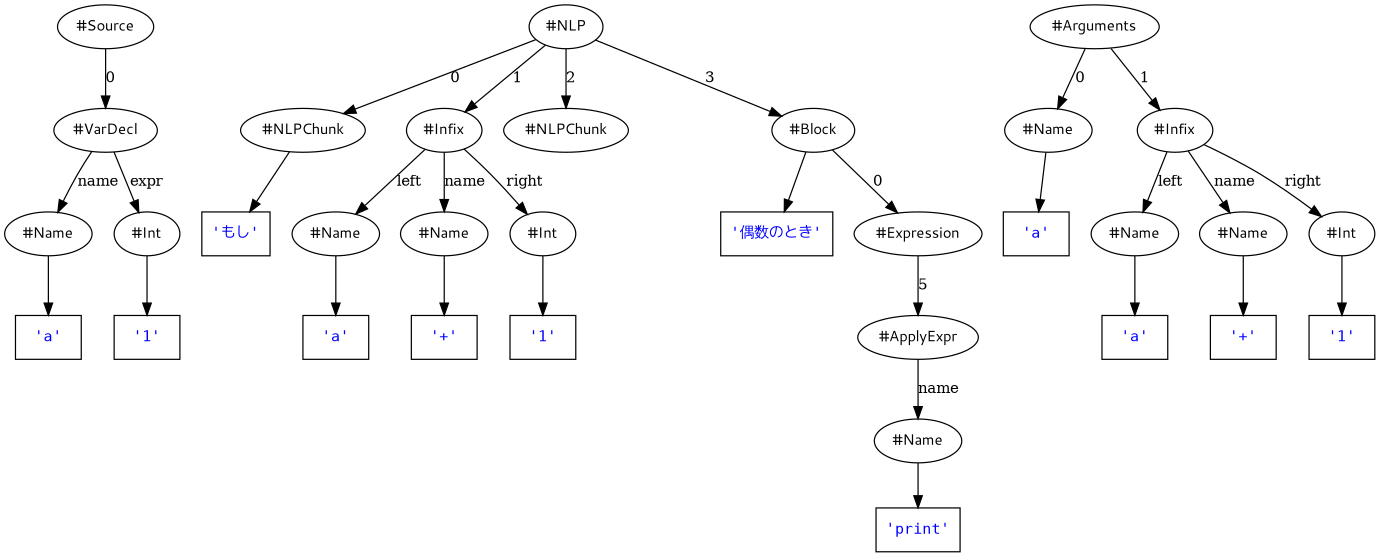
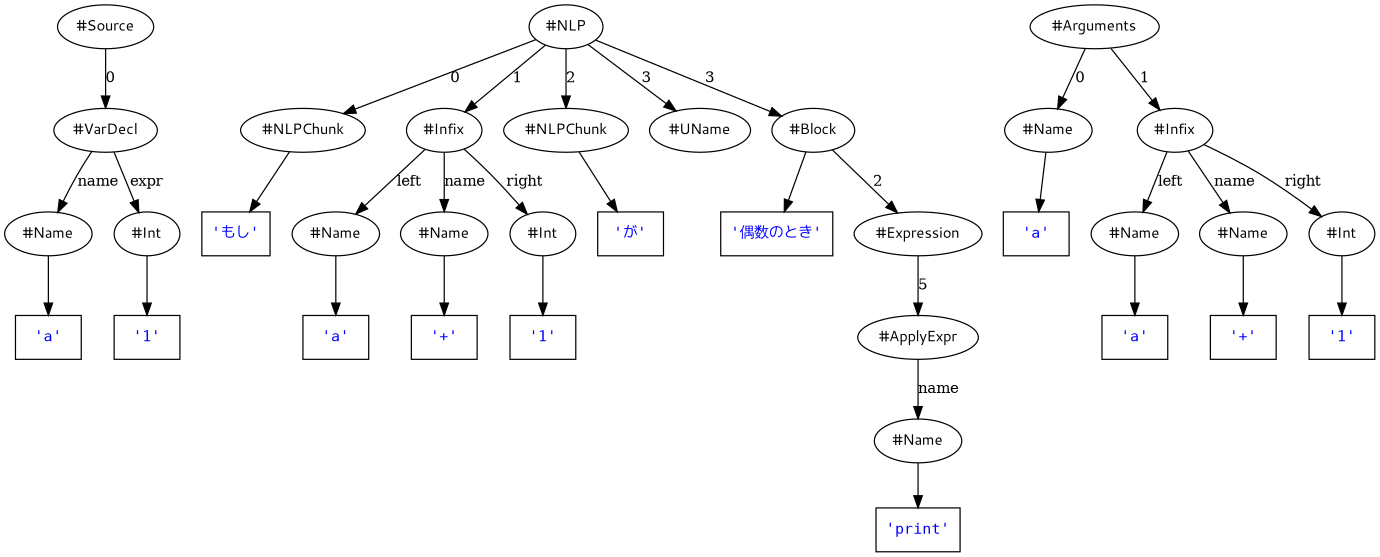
node "#UName": added
edge "#Block" -> "#Expression": label "0" -> "2"
node "'が'": added
